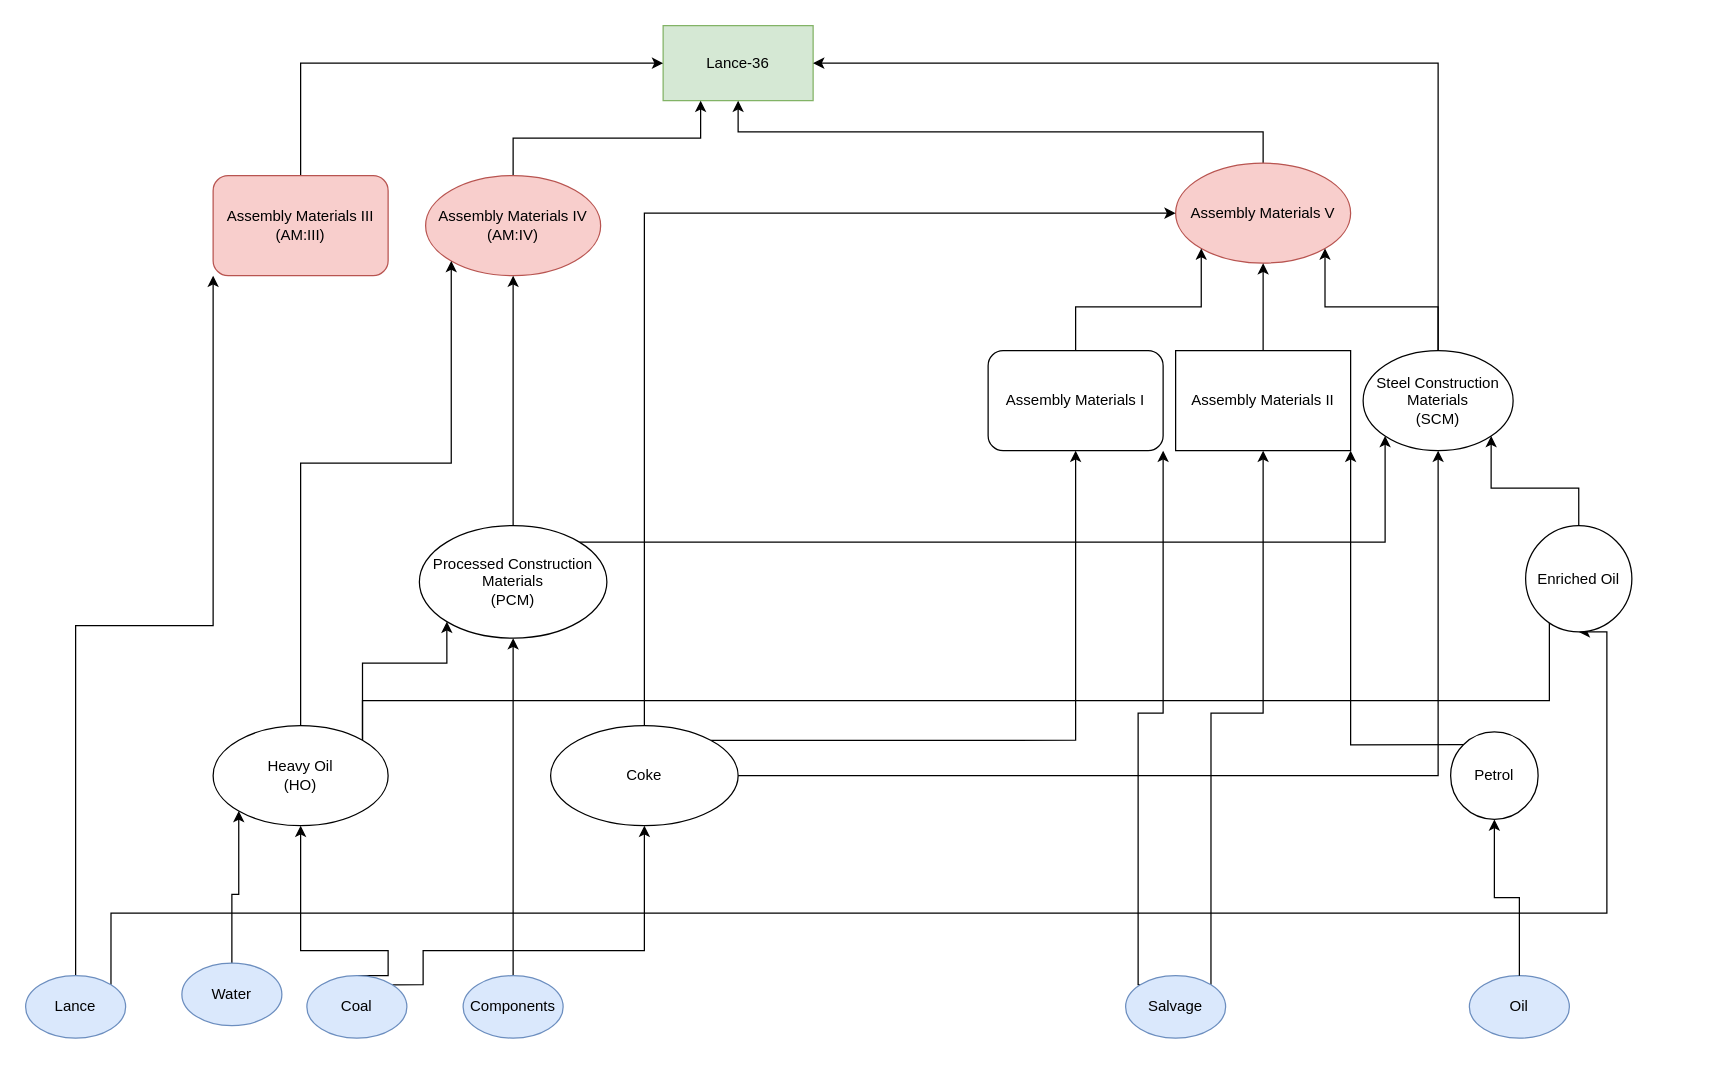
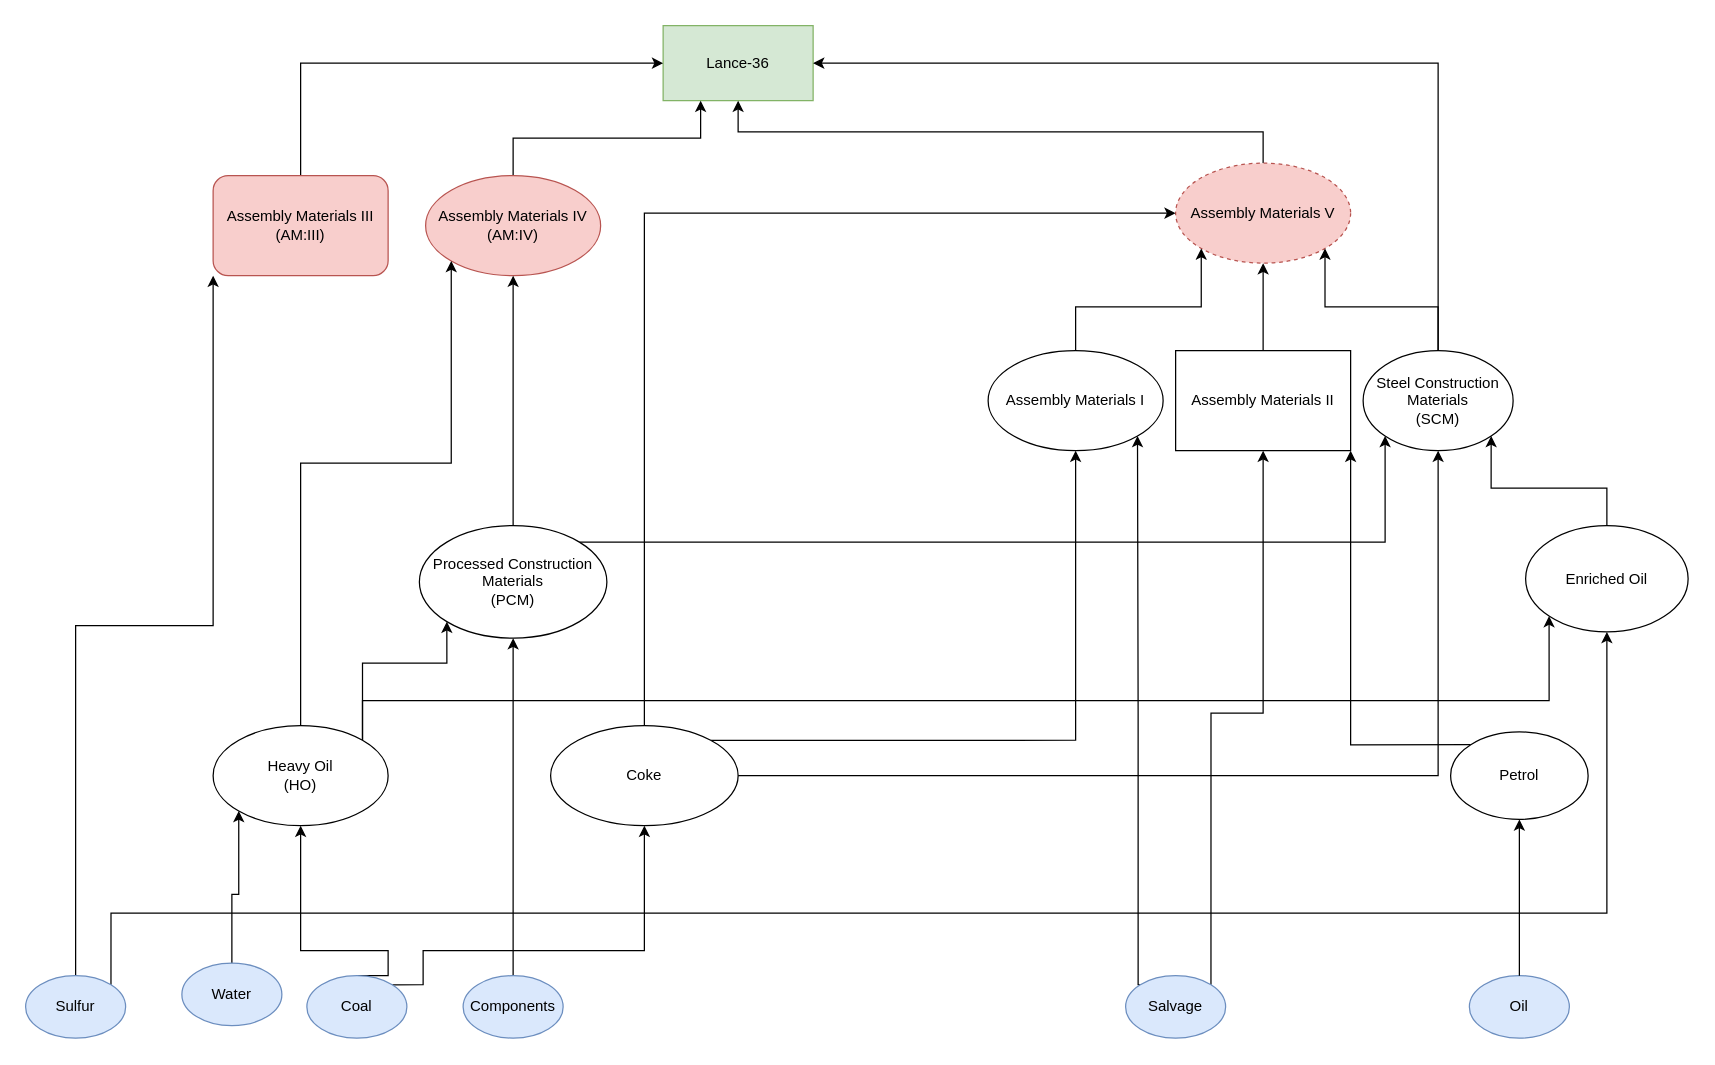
node "Assembly Materials V": style solid -> dashed
node "Assembly Materials I": shape rounded rectangle -> ellipse
node "Enriched Oil": size 106x106 -> 163x106
node "Petrol": size 88x88 -> 138x88
node "Lance": label "Lance" -> "Sulfur"
